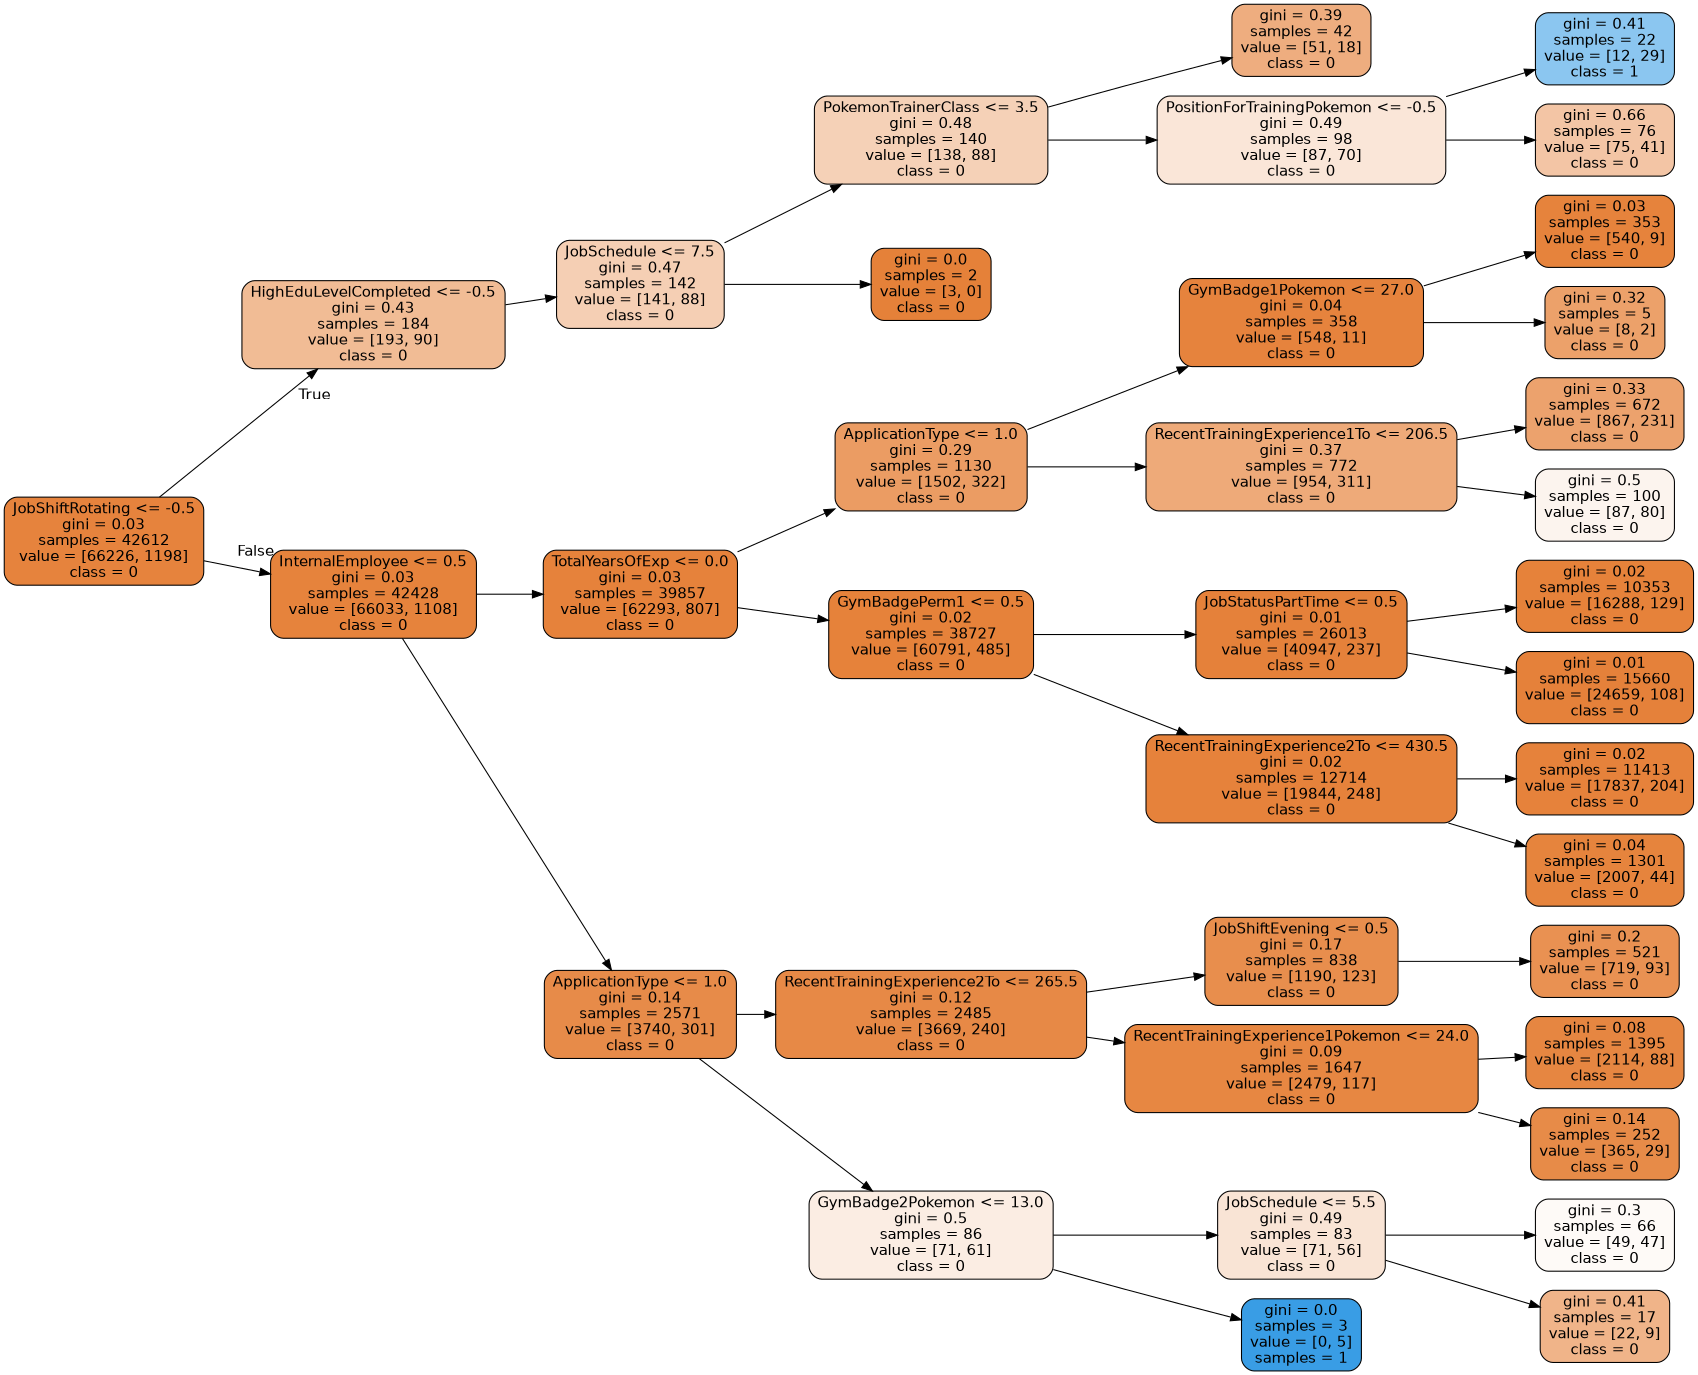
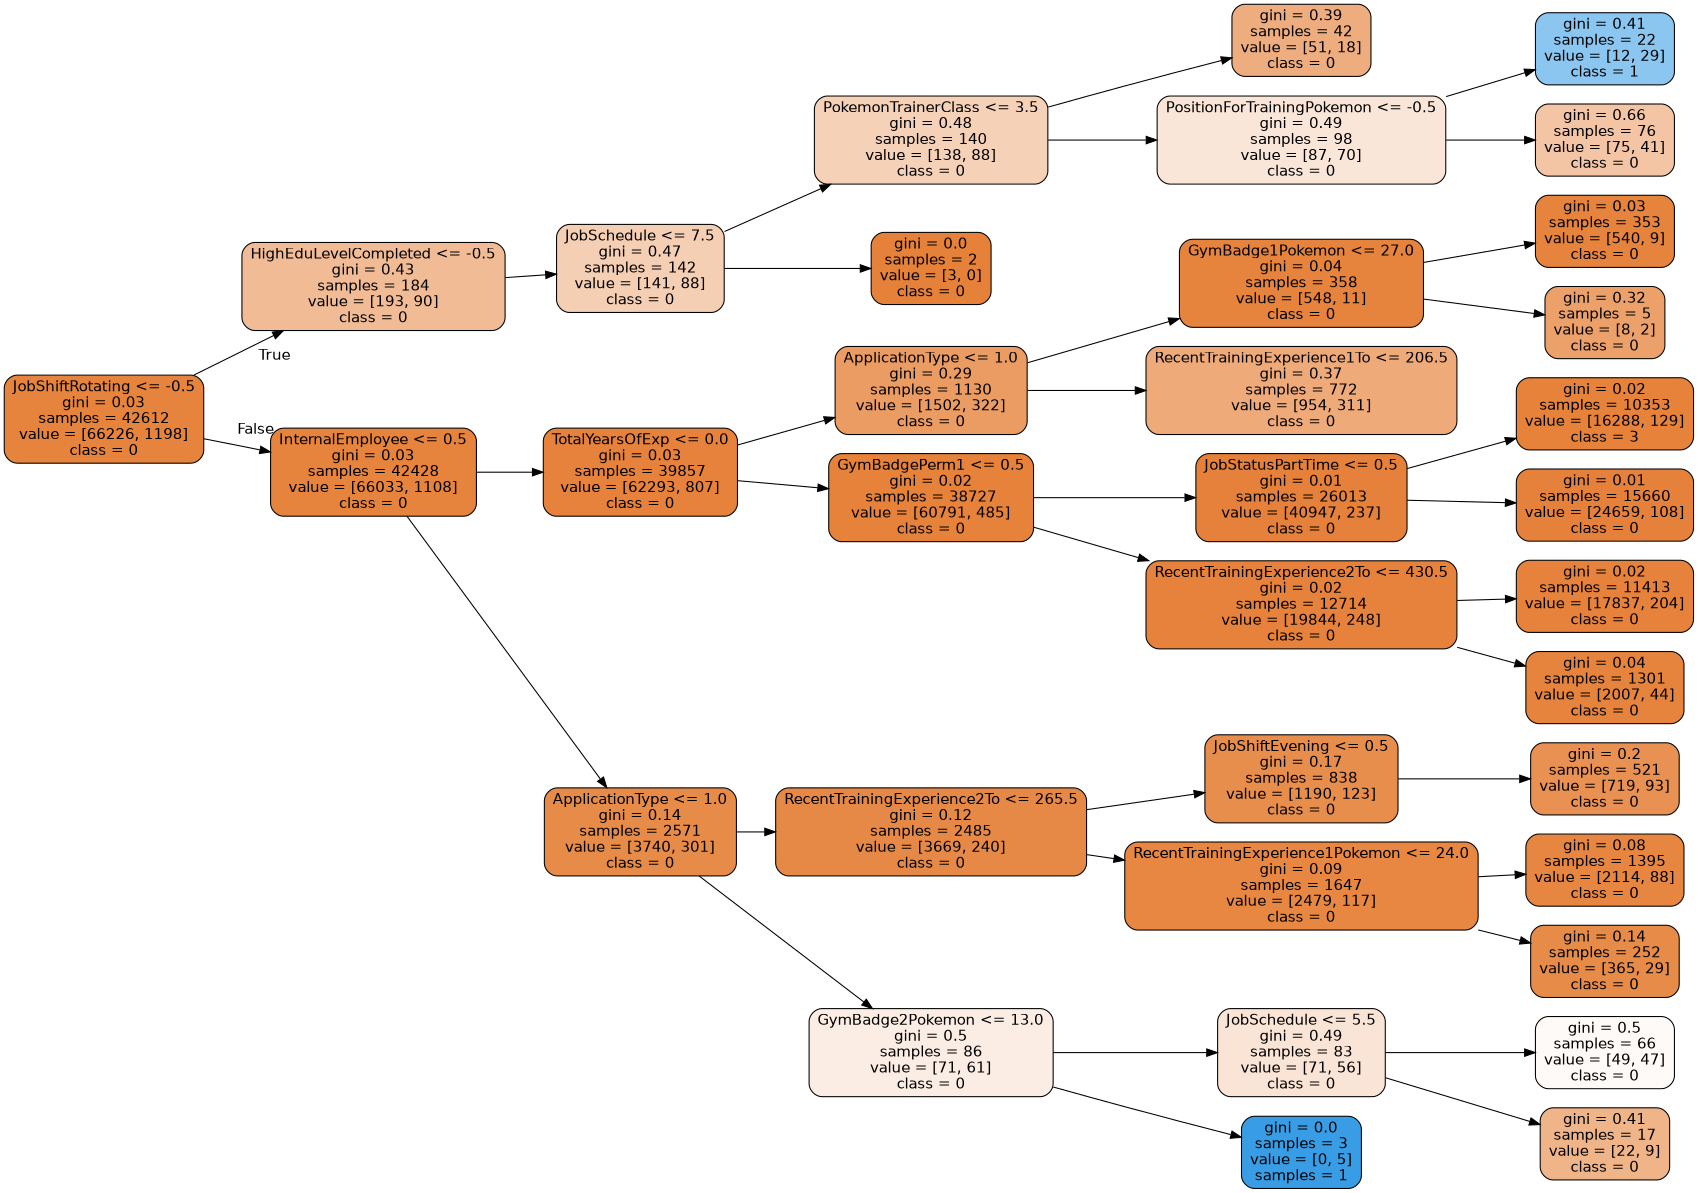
node "gini = 0.33 samples = 672 value = [867, 231] class = 0": removed
node "gini = 0.5 samples = 100 value = [87, 80] class = 0": removed
node "gini = 0.02 samples = 10353 value = [16288, 129] class = 0": label "gini = 0.02 samples = 10353 value = [16288, 129] class = 0" -> "gini = 0.02 samples = 10353 value = [16288, 129] class = 3"
node "gini = 0.3 samples = 66 value = [49, 47] class = 0": label "gini = 0.3 samples = 66 value = [49, 47] class = 0" -> "gini = 0.5 samples = 66 value = [49, 47] class = 0"
